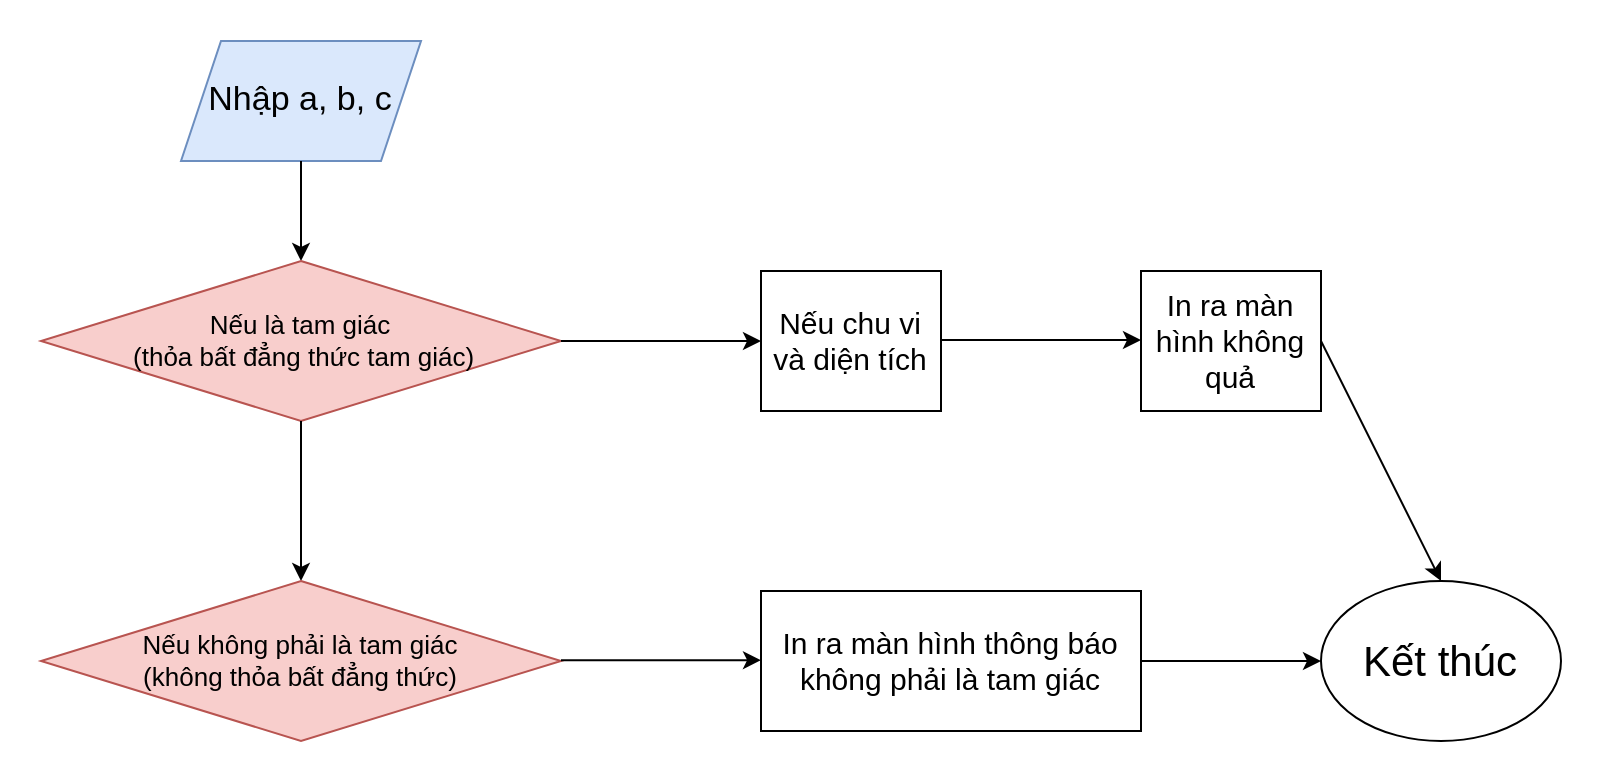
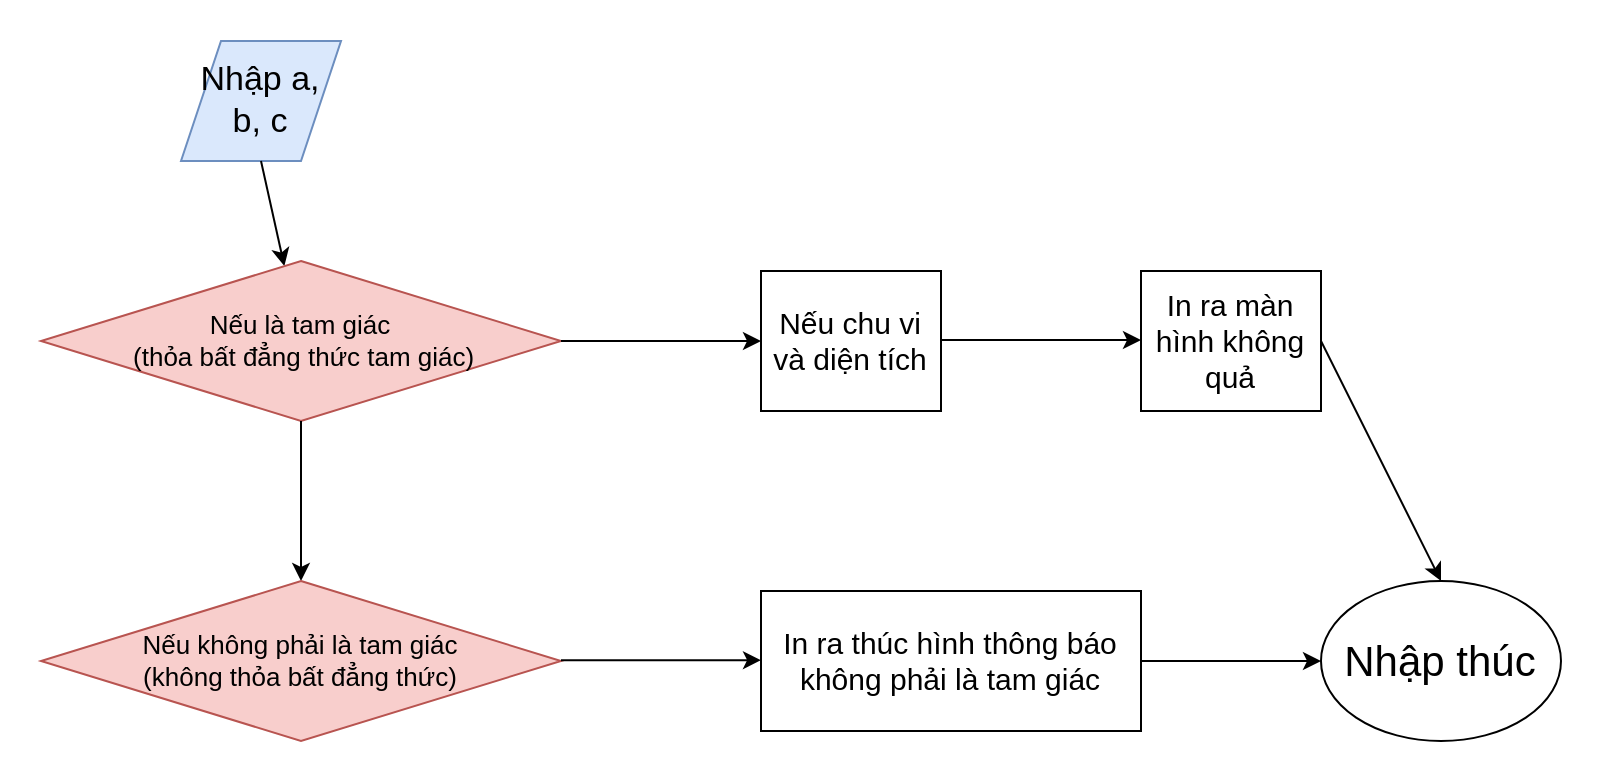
node "Nhập a, b, c": size 240x120 -> 160x120
node "In ra màn hình thông báo không phải là tam giác": label "In ra màn hình thông báo không phải là tam giác" -> "In ra thúc hình thông báo không phải là tam giác"
node "Kết thúc": label "Kết thúc" -> "Nhập thúc"
